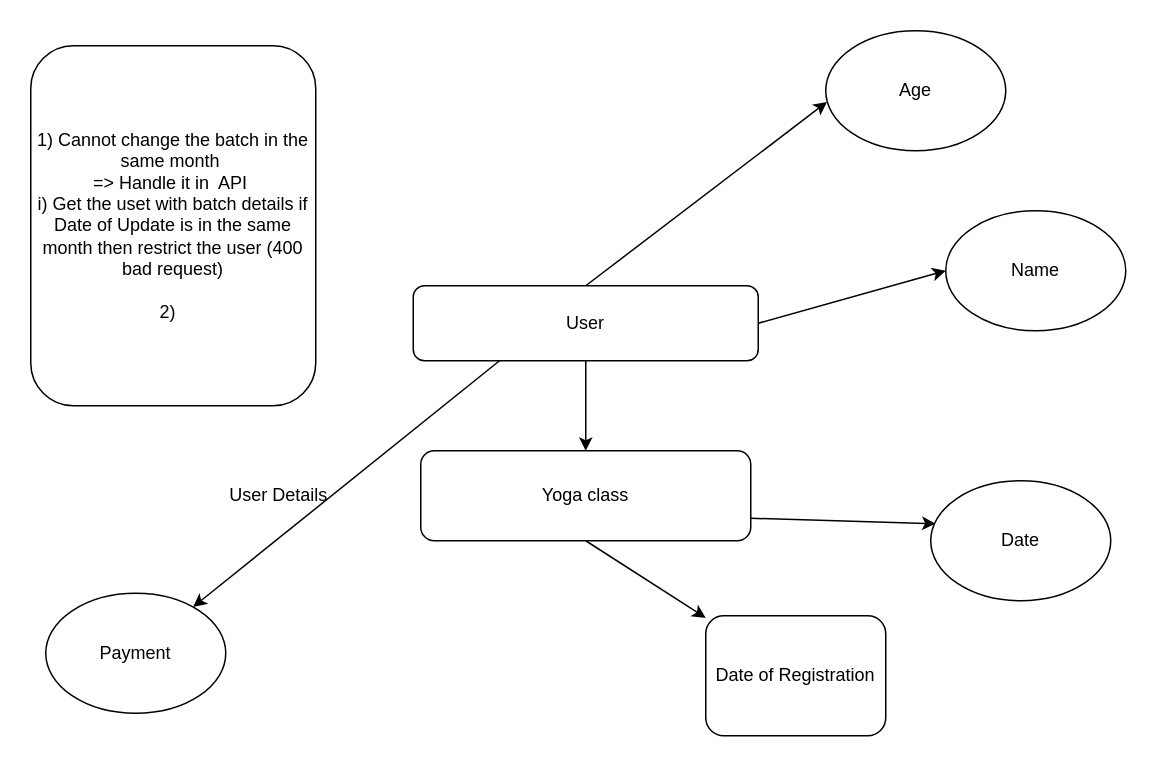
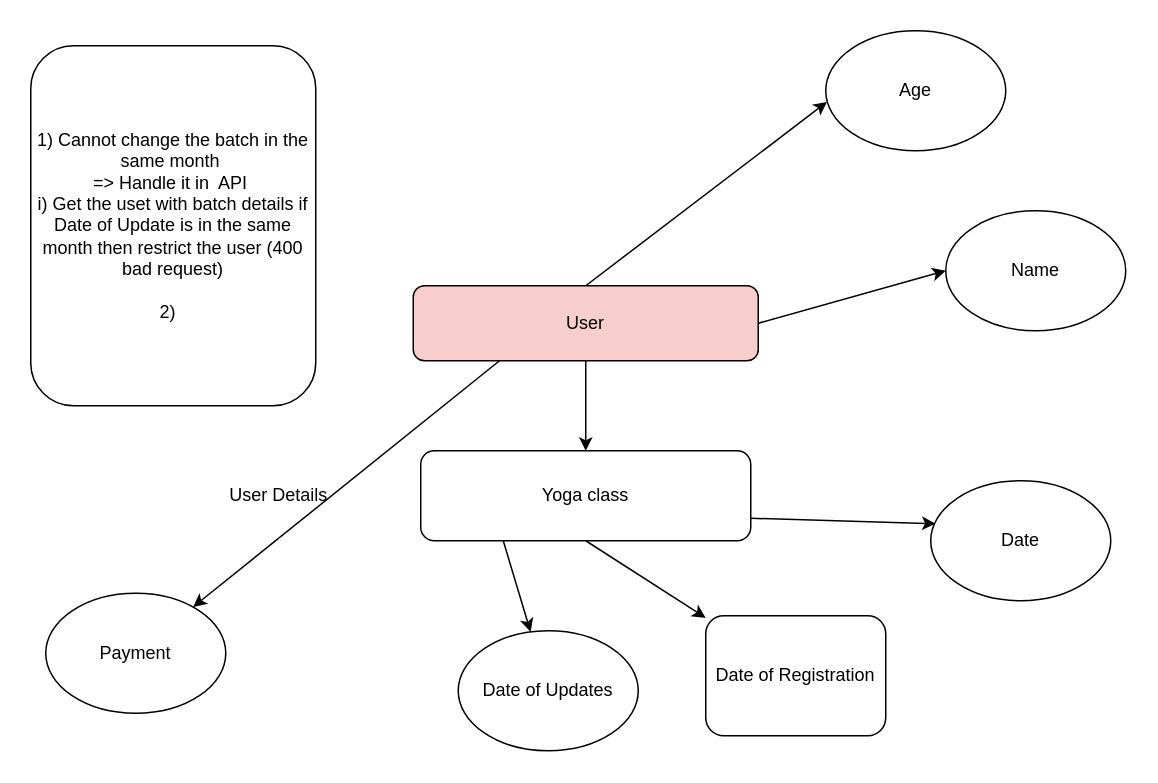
node "User": fillcolor #ffffff -> #f8cecc
edge "Yoga class" -> "Date of Updates": added
node "Date of Updates": added
